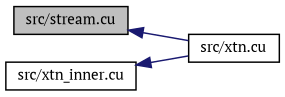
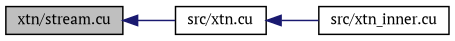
node "src/stream.cu": label "src/stream.cu" -> "xtn/stream.cu"
edge "src/xtn.cu" -> "src/xtn_inner.cu": reversed
